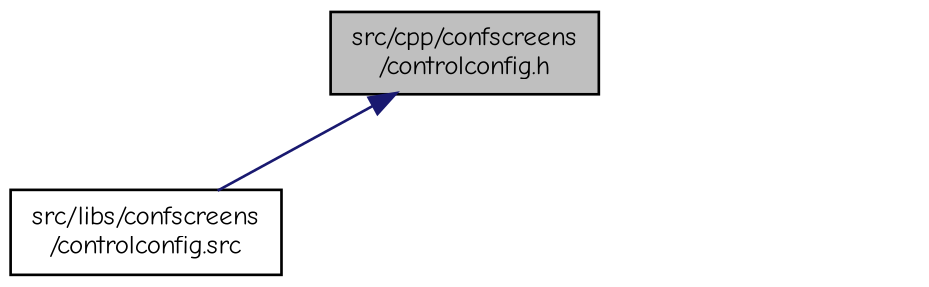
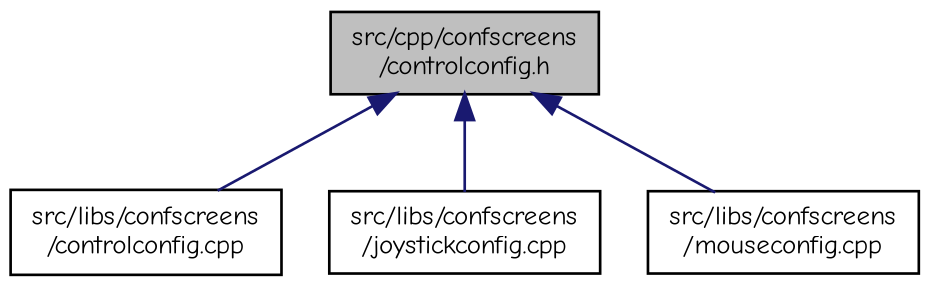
node "src/libs/confscreens /controlconfig.src": label "src/libs/confscreens /controlconfig.src" -> "src/libs/confscreens /controlconfig.cpp"
node "src/libs/confscreens /joystickconfig.cpp": added
node "src/libs/confscreens /mouseconfig.cpp": added
